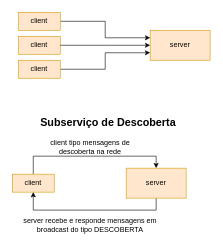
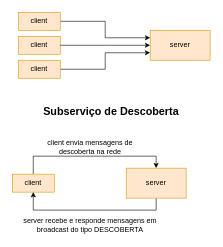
node "Subserviço de Descoberta": moved (108, 123) -> (111, 111)
node "client tipo mensagens de descoberta na rede": label "client tipo mensagens de descoberta na rede" -> "client envia mensagens de descoberta na rede"
